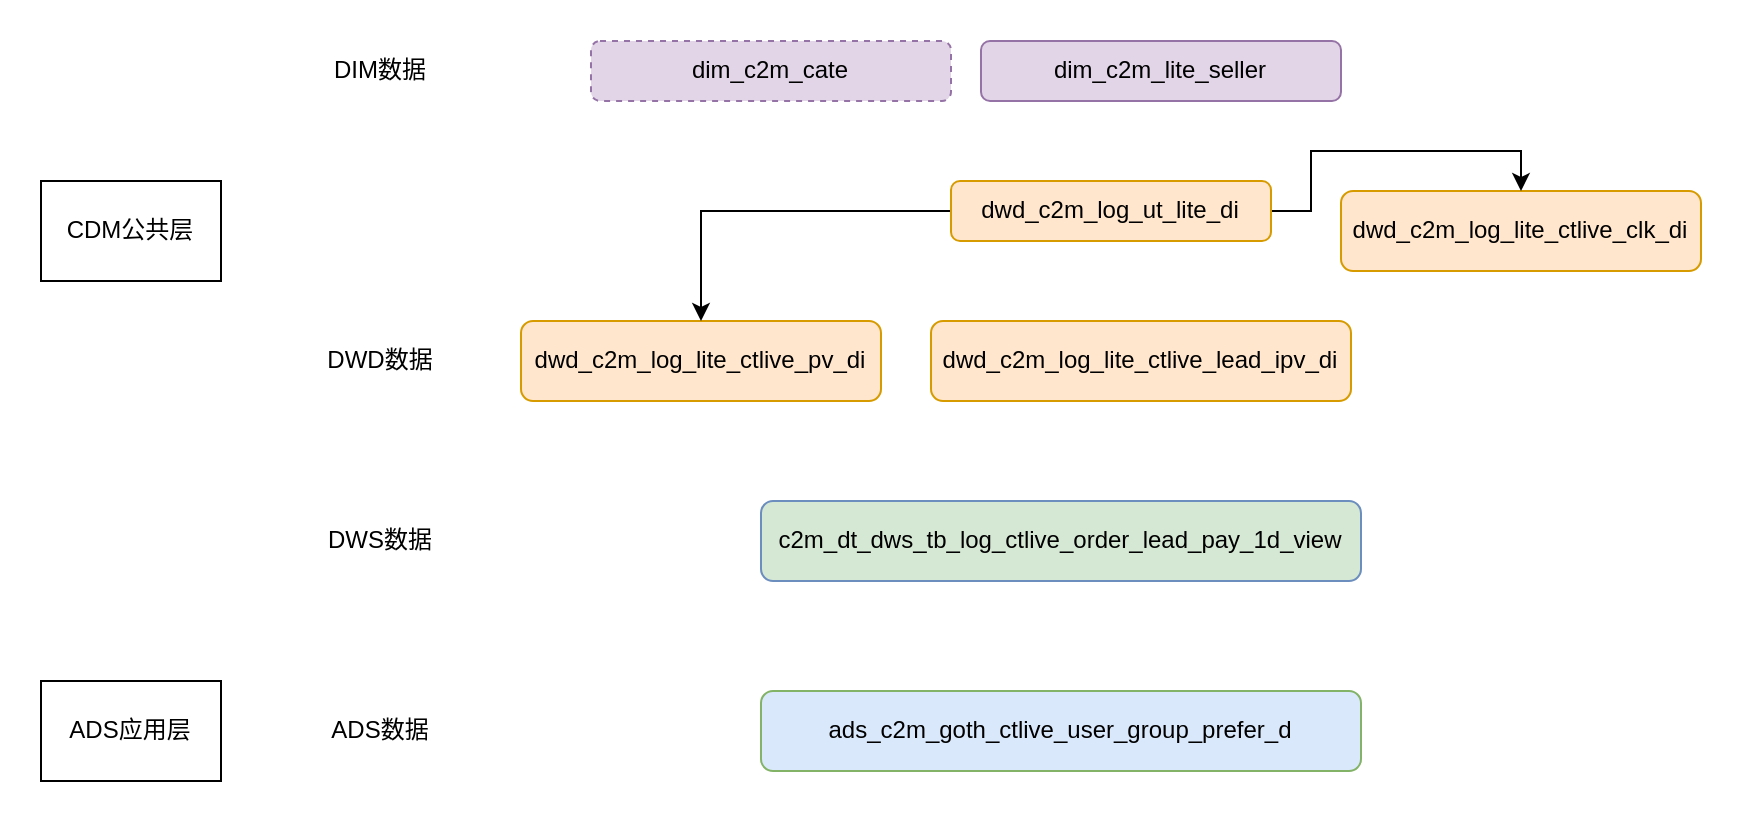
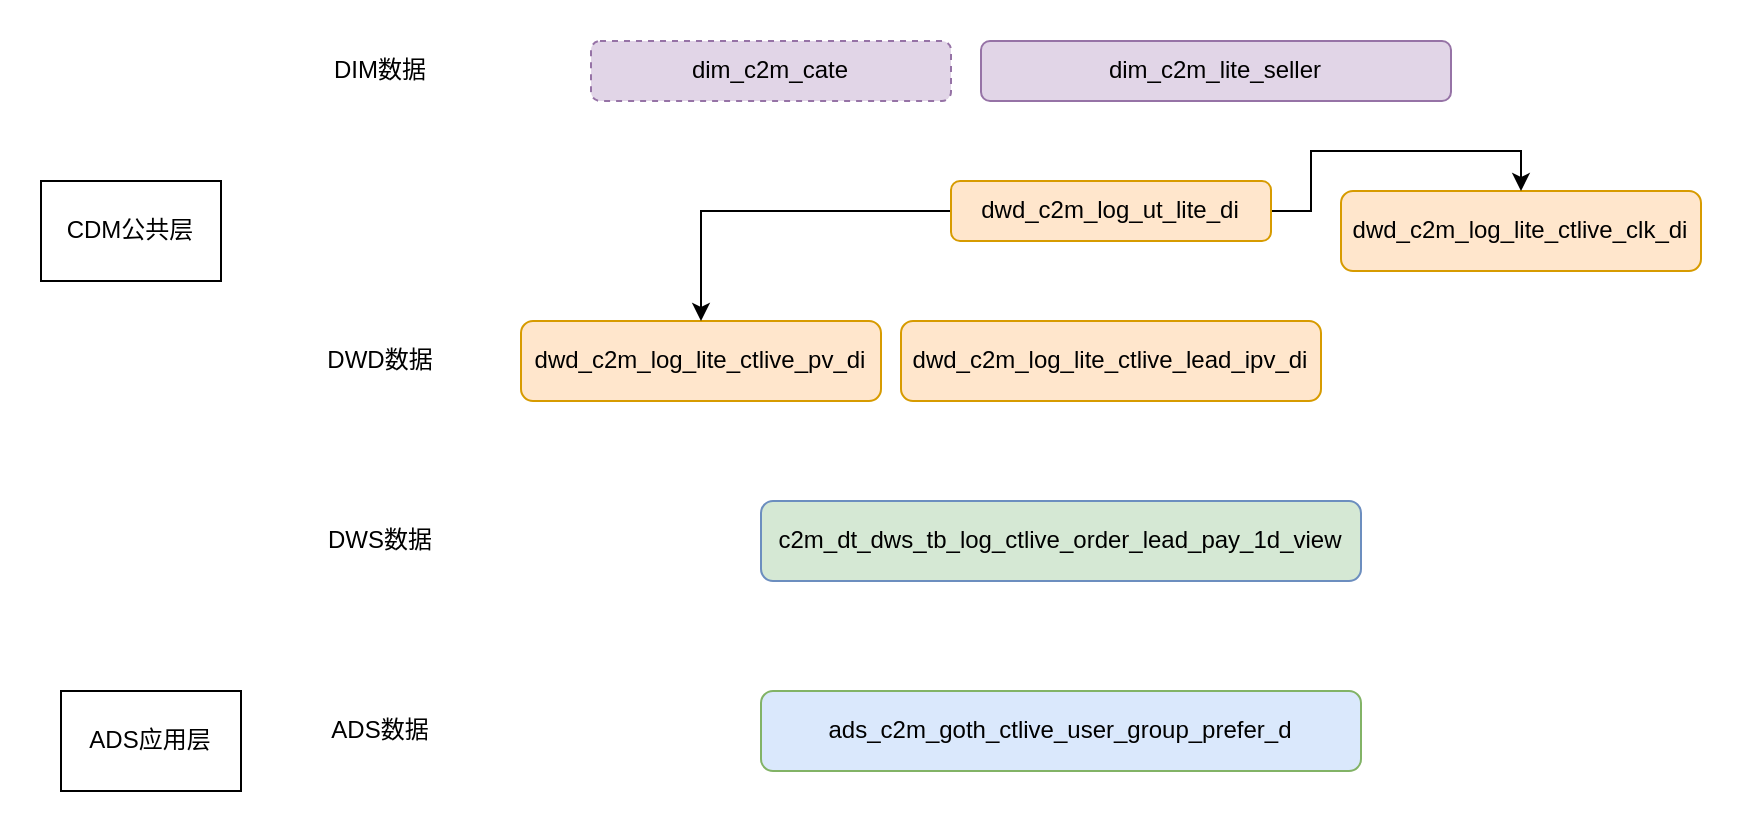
node "dim_c2m_lite_seller": size 360x60 -> 470x60
node "dwd_c2m_log_lite_ctlive_lead_ipv_di": moved (1141, 361) -> (1111, 361)
node "ADS应用层": moved (131, 731) -> (151, 741)
